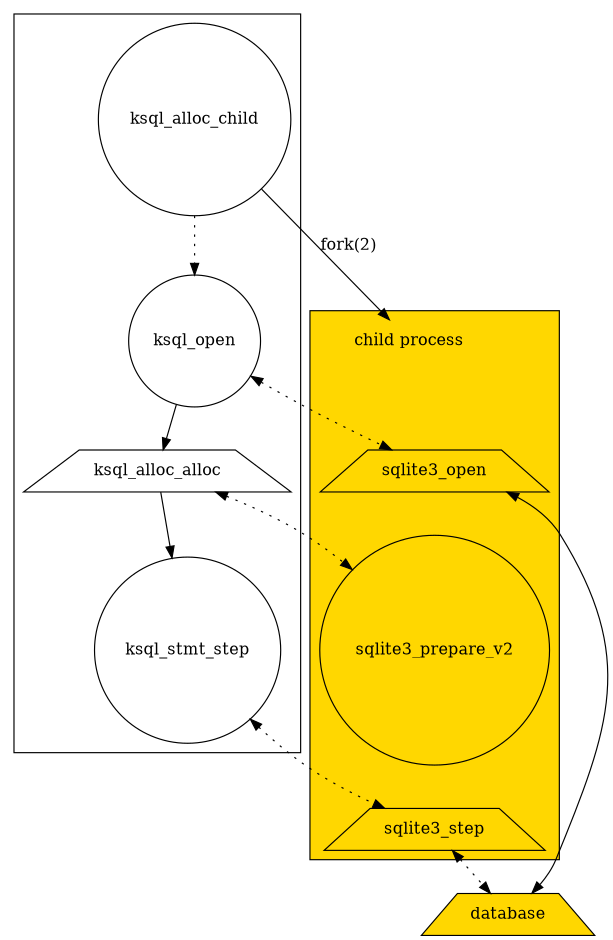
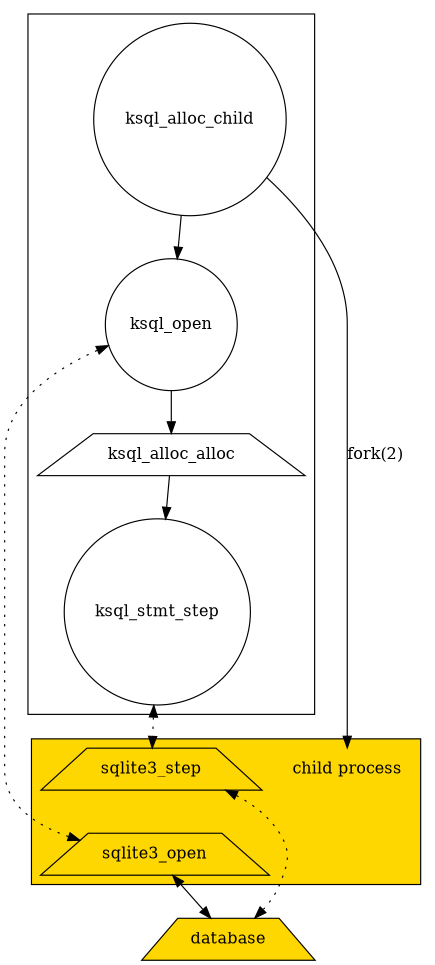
edge "ksql_alloc_child" -> "ksql_open": style dotted -> solid
node "sqlite3_prepare_v2": removed
